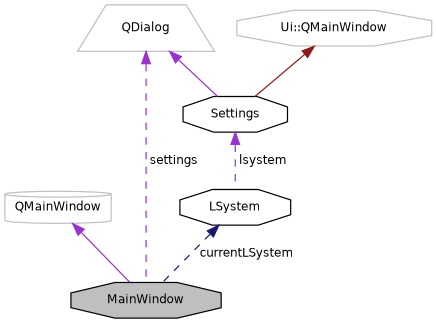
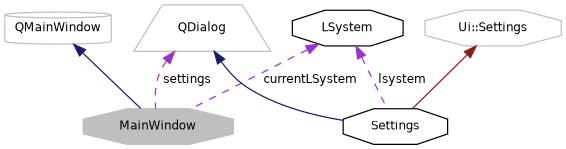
node "Ui::QMainWindow": label "Ui::QMainWindow" -> "Ui::Settings"
edge "Settings" -> "QDialog": color darkorchid3 -> midnightblue
edge "LSystem" -> "Settings": reversed
edge "MainWindow" -> "QMainWindow": color darkorchid3 -> midnightblue
edge "MainWindow" -> "LSystem": color midnightblue -> darkorchid3
node "MainWindow": color black -> grey75
